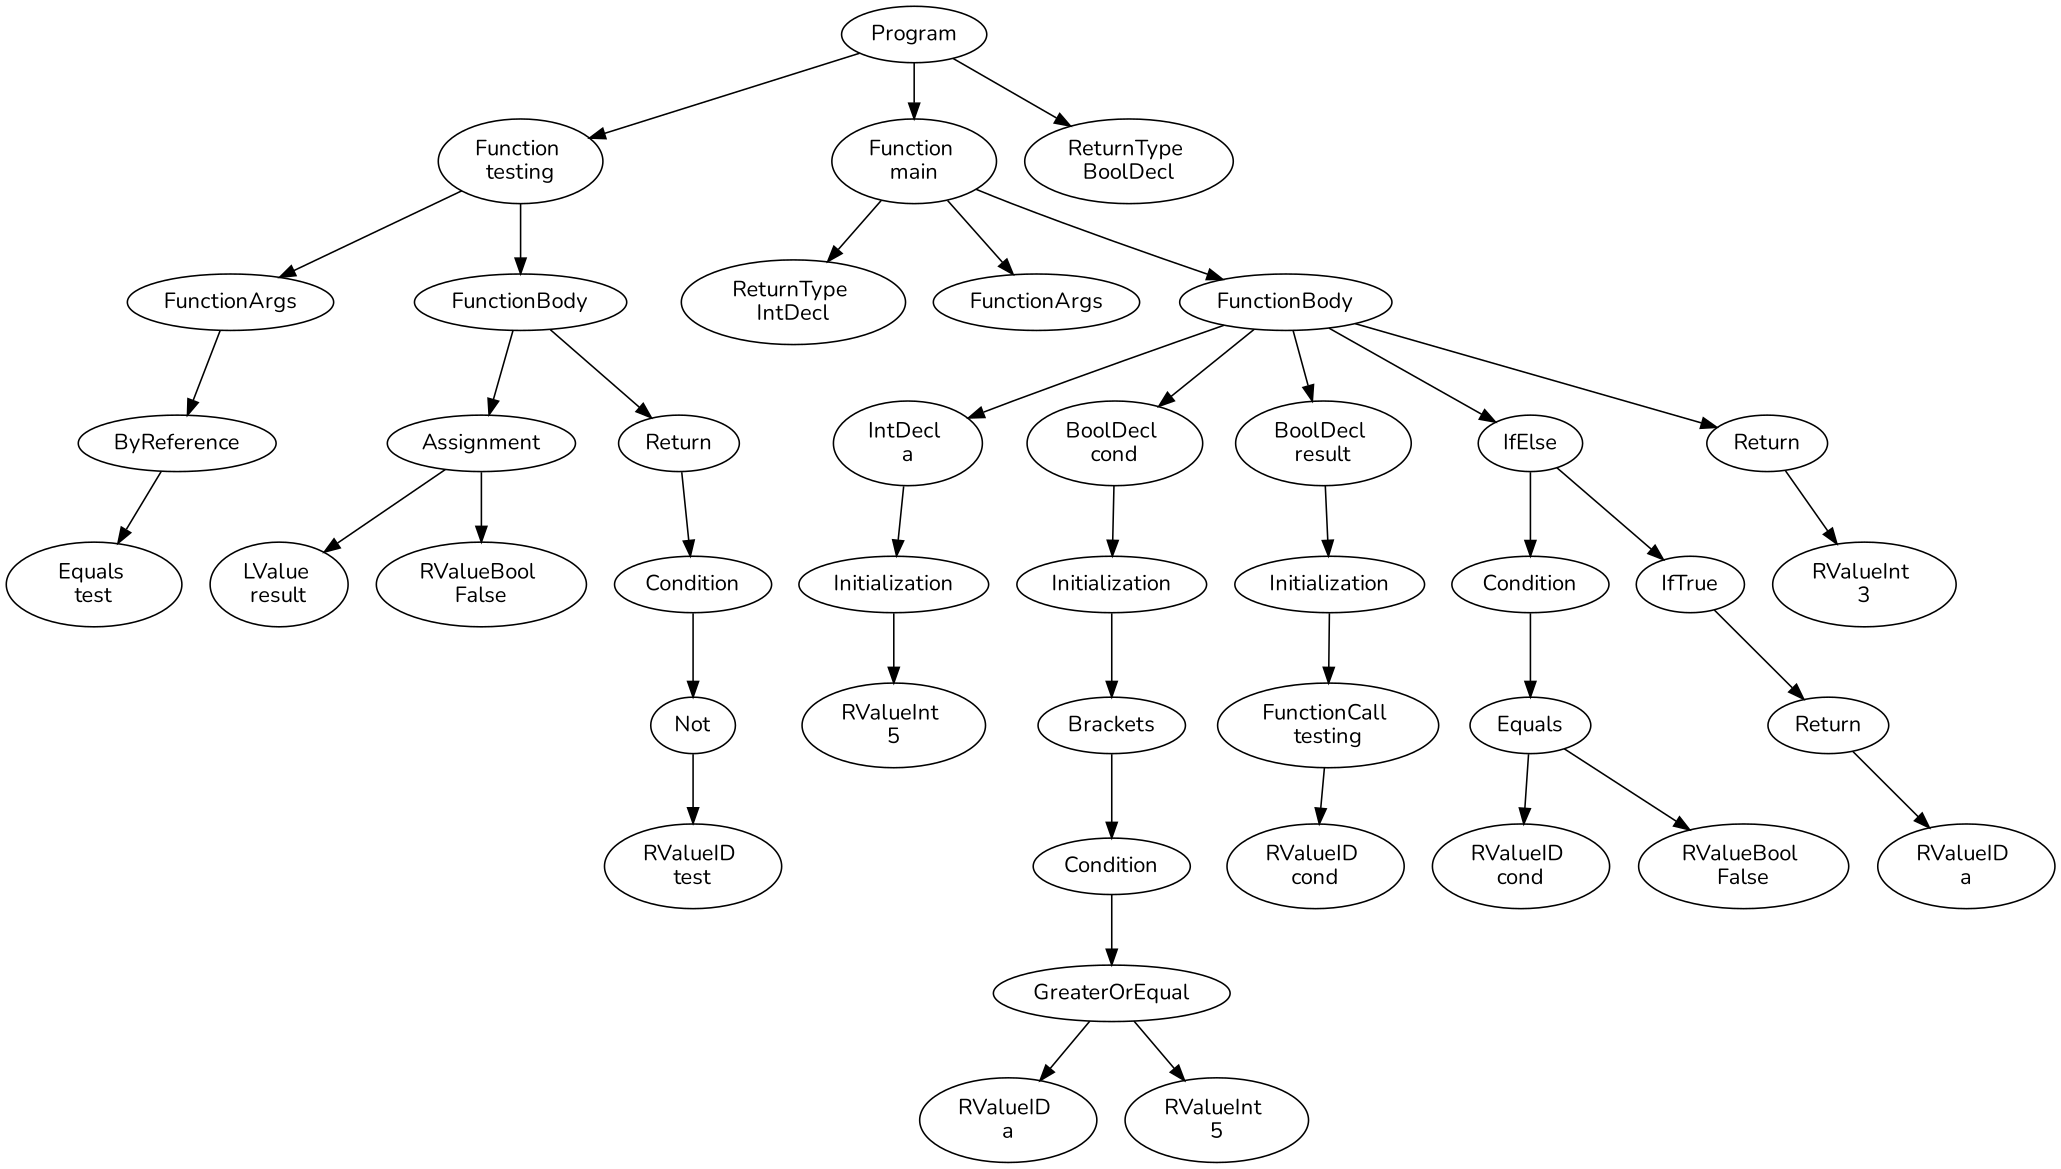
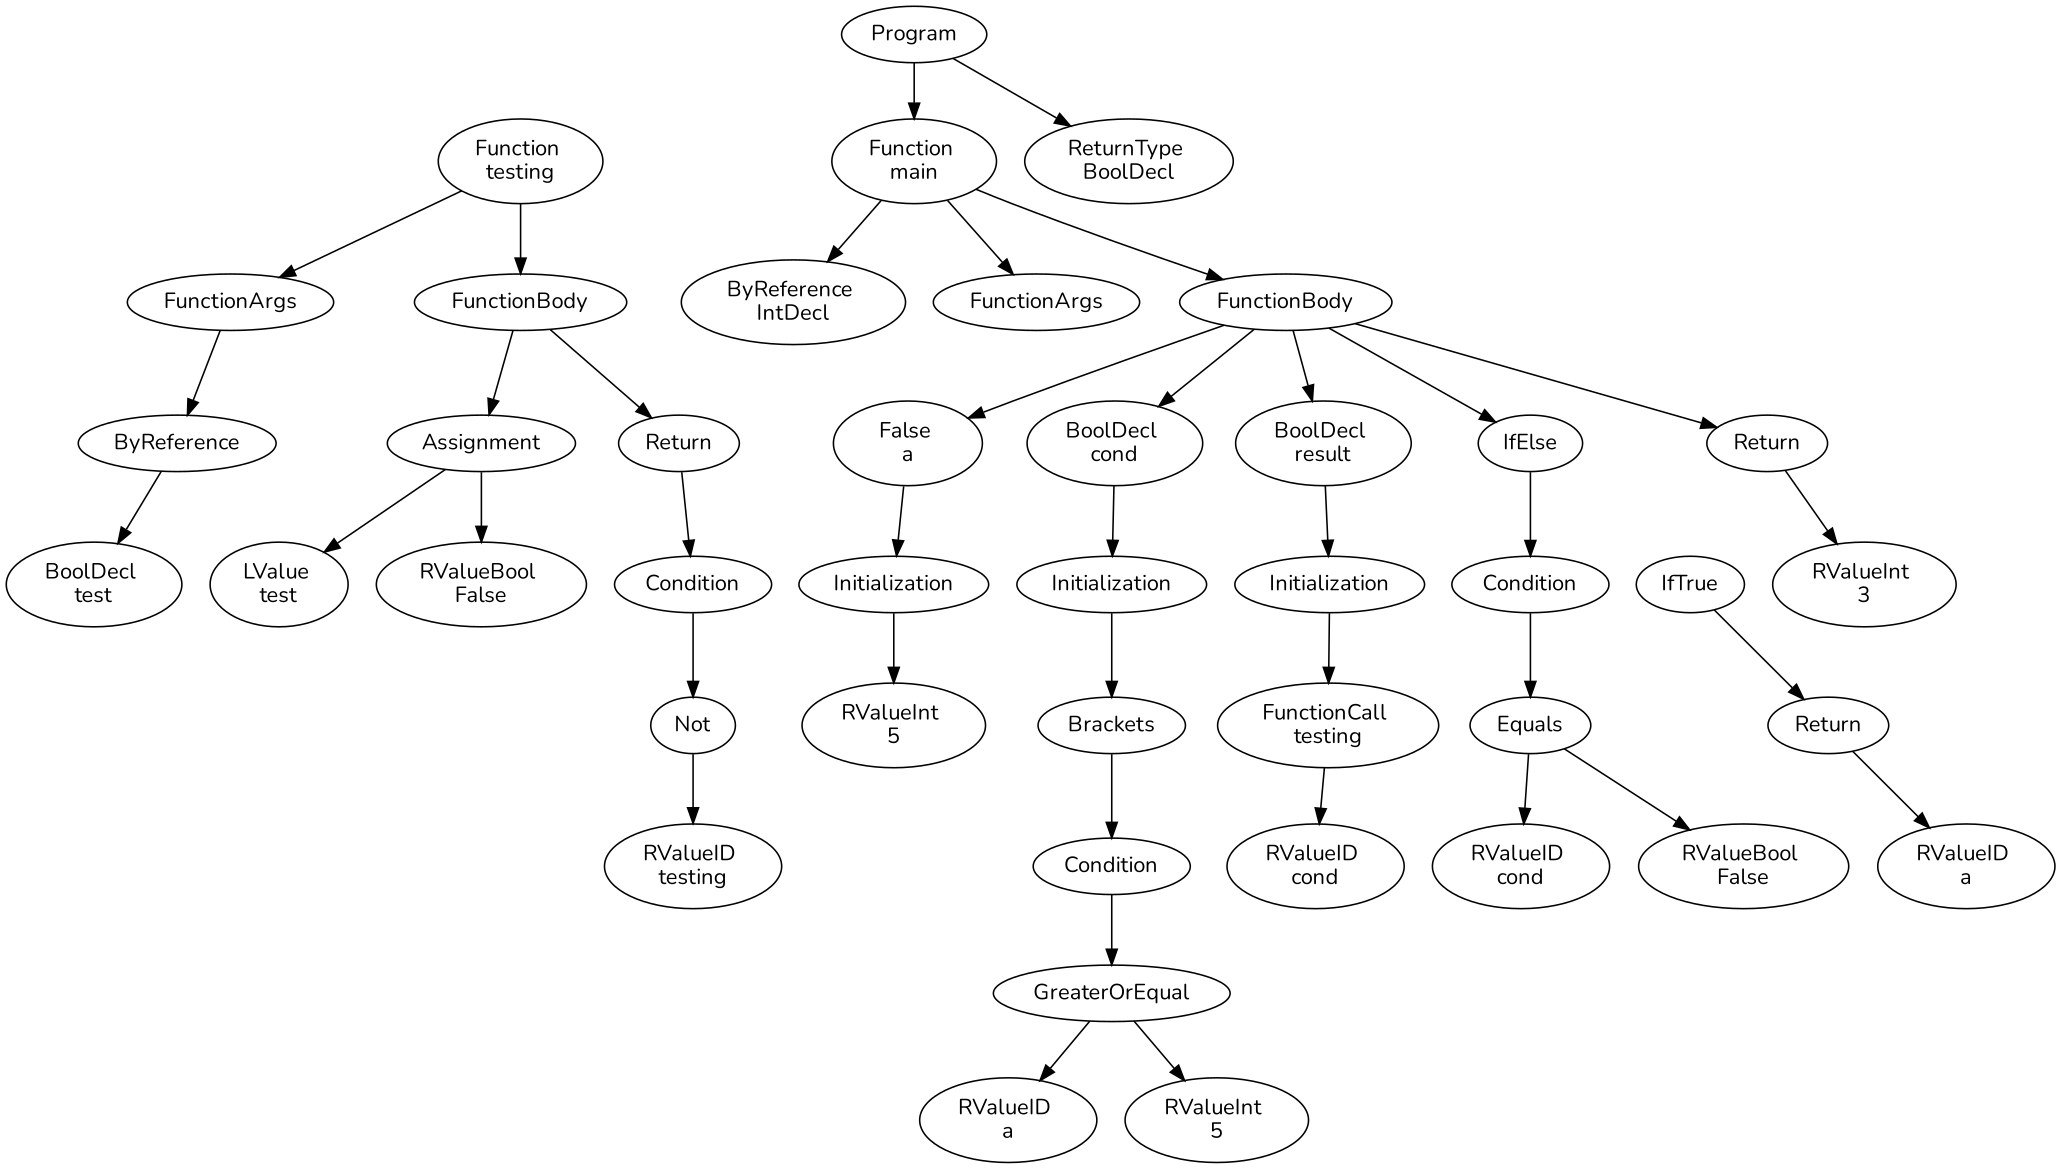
edge "Program" -> "Function testing": removed
node "ReturnType IntDecl": label "ReturnType IntDecl" -> "ByReference IntDecl"
node "IntDecl a": label "IntDecl a" -> "False a"
edge "IfElse" -> "IfTrue": removed
node "Equals test": label "Equals test" -> "BoolDecl test"
node "LValue result": label "LValue result" -> "LValue test"
node "RValueID test": label "RValueID test" -> "RValueID testing"
